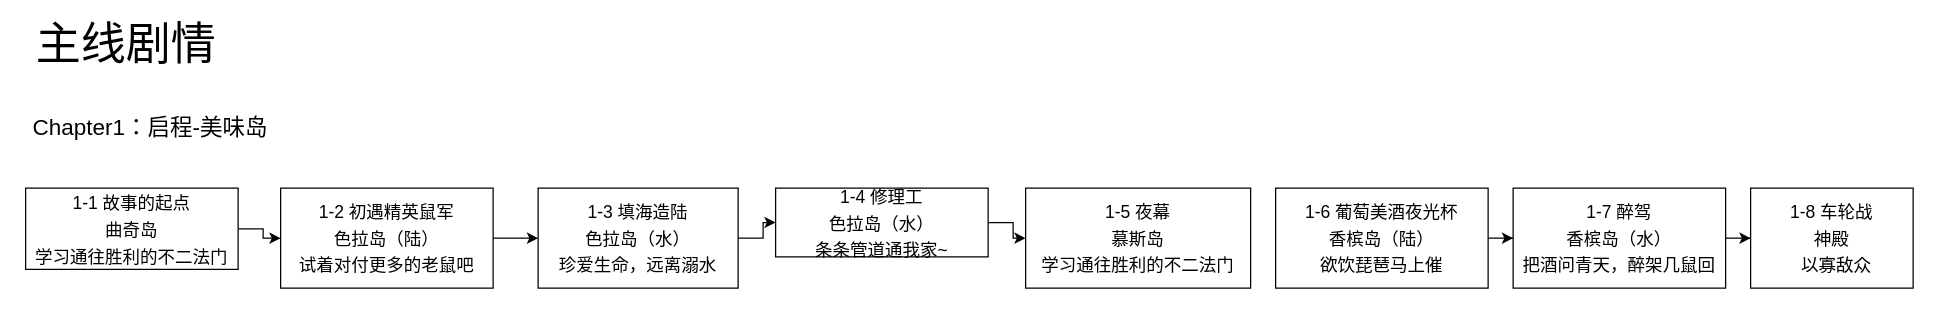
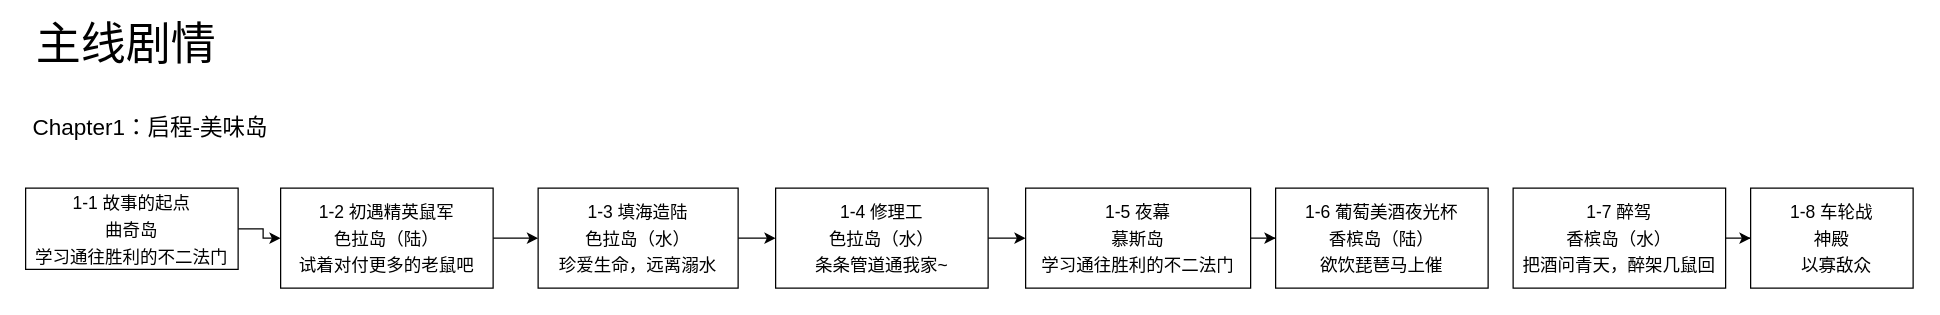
node "1-4 修理工 色拉岛（水） 条条管道通我家~": size 213x69 -> 213x100
edge "1-5 夜幕 慕斯岛 学习通往胜利的不二法门" -> "1-6 葡萄美酒夜光杯 香槟岛（陆） 欲饮琵琶马上催": added
edge "1-6 葡萄美酒夜光杯 香槟岛（陆） 欲饮琵琶马上催" -> "1-7 醉驾 香槟岛（水） 把酒问青天，醉架几鼠回": removed
